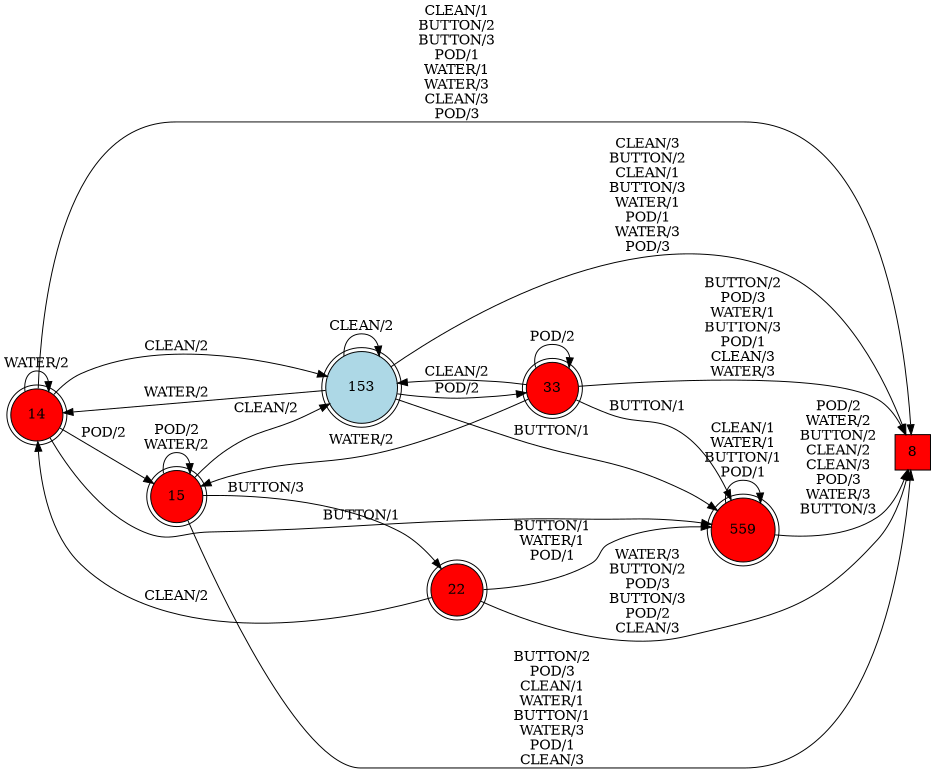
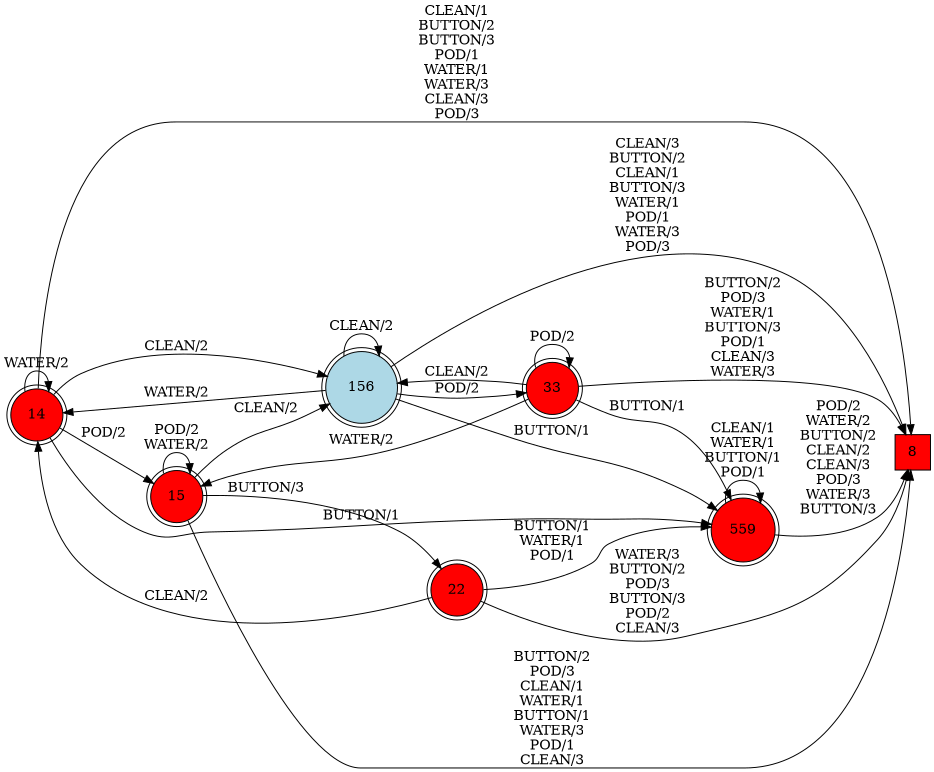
node "153": label "153" -> "156"
